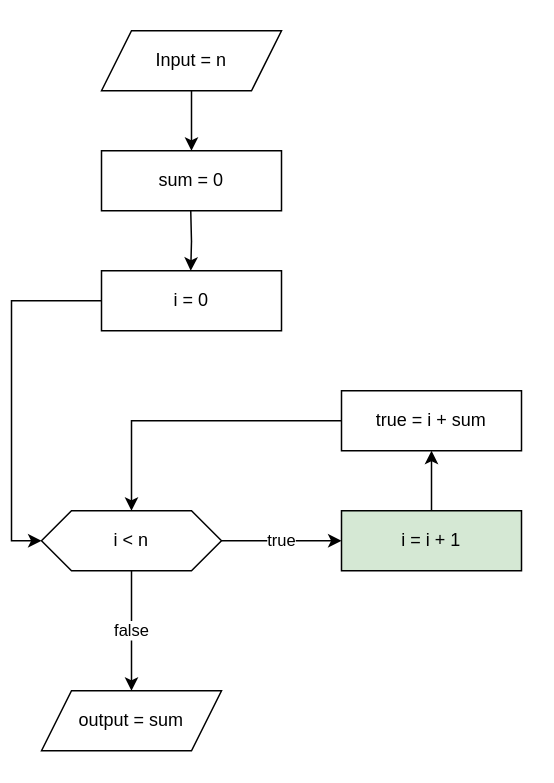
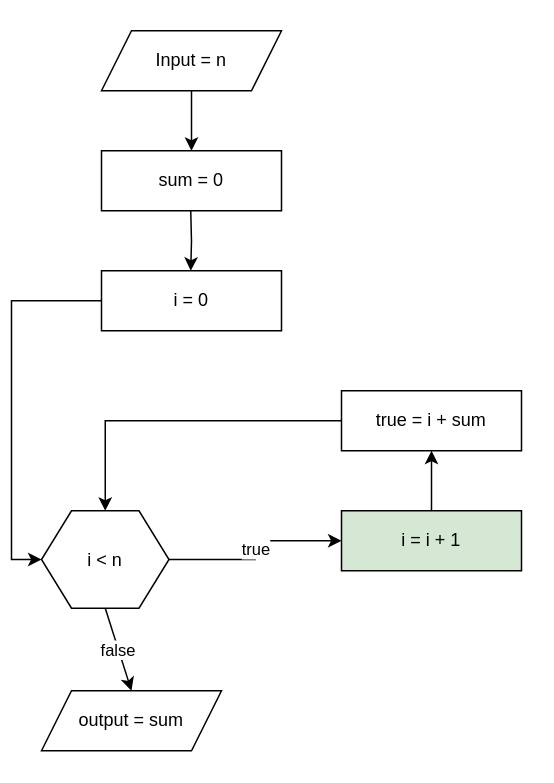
node "i < n": size 180x60 -> 128x98
